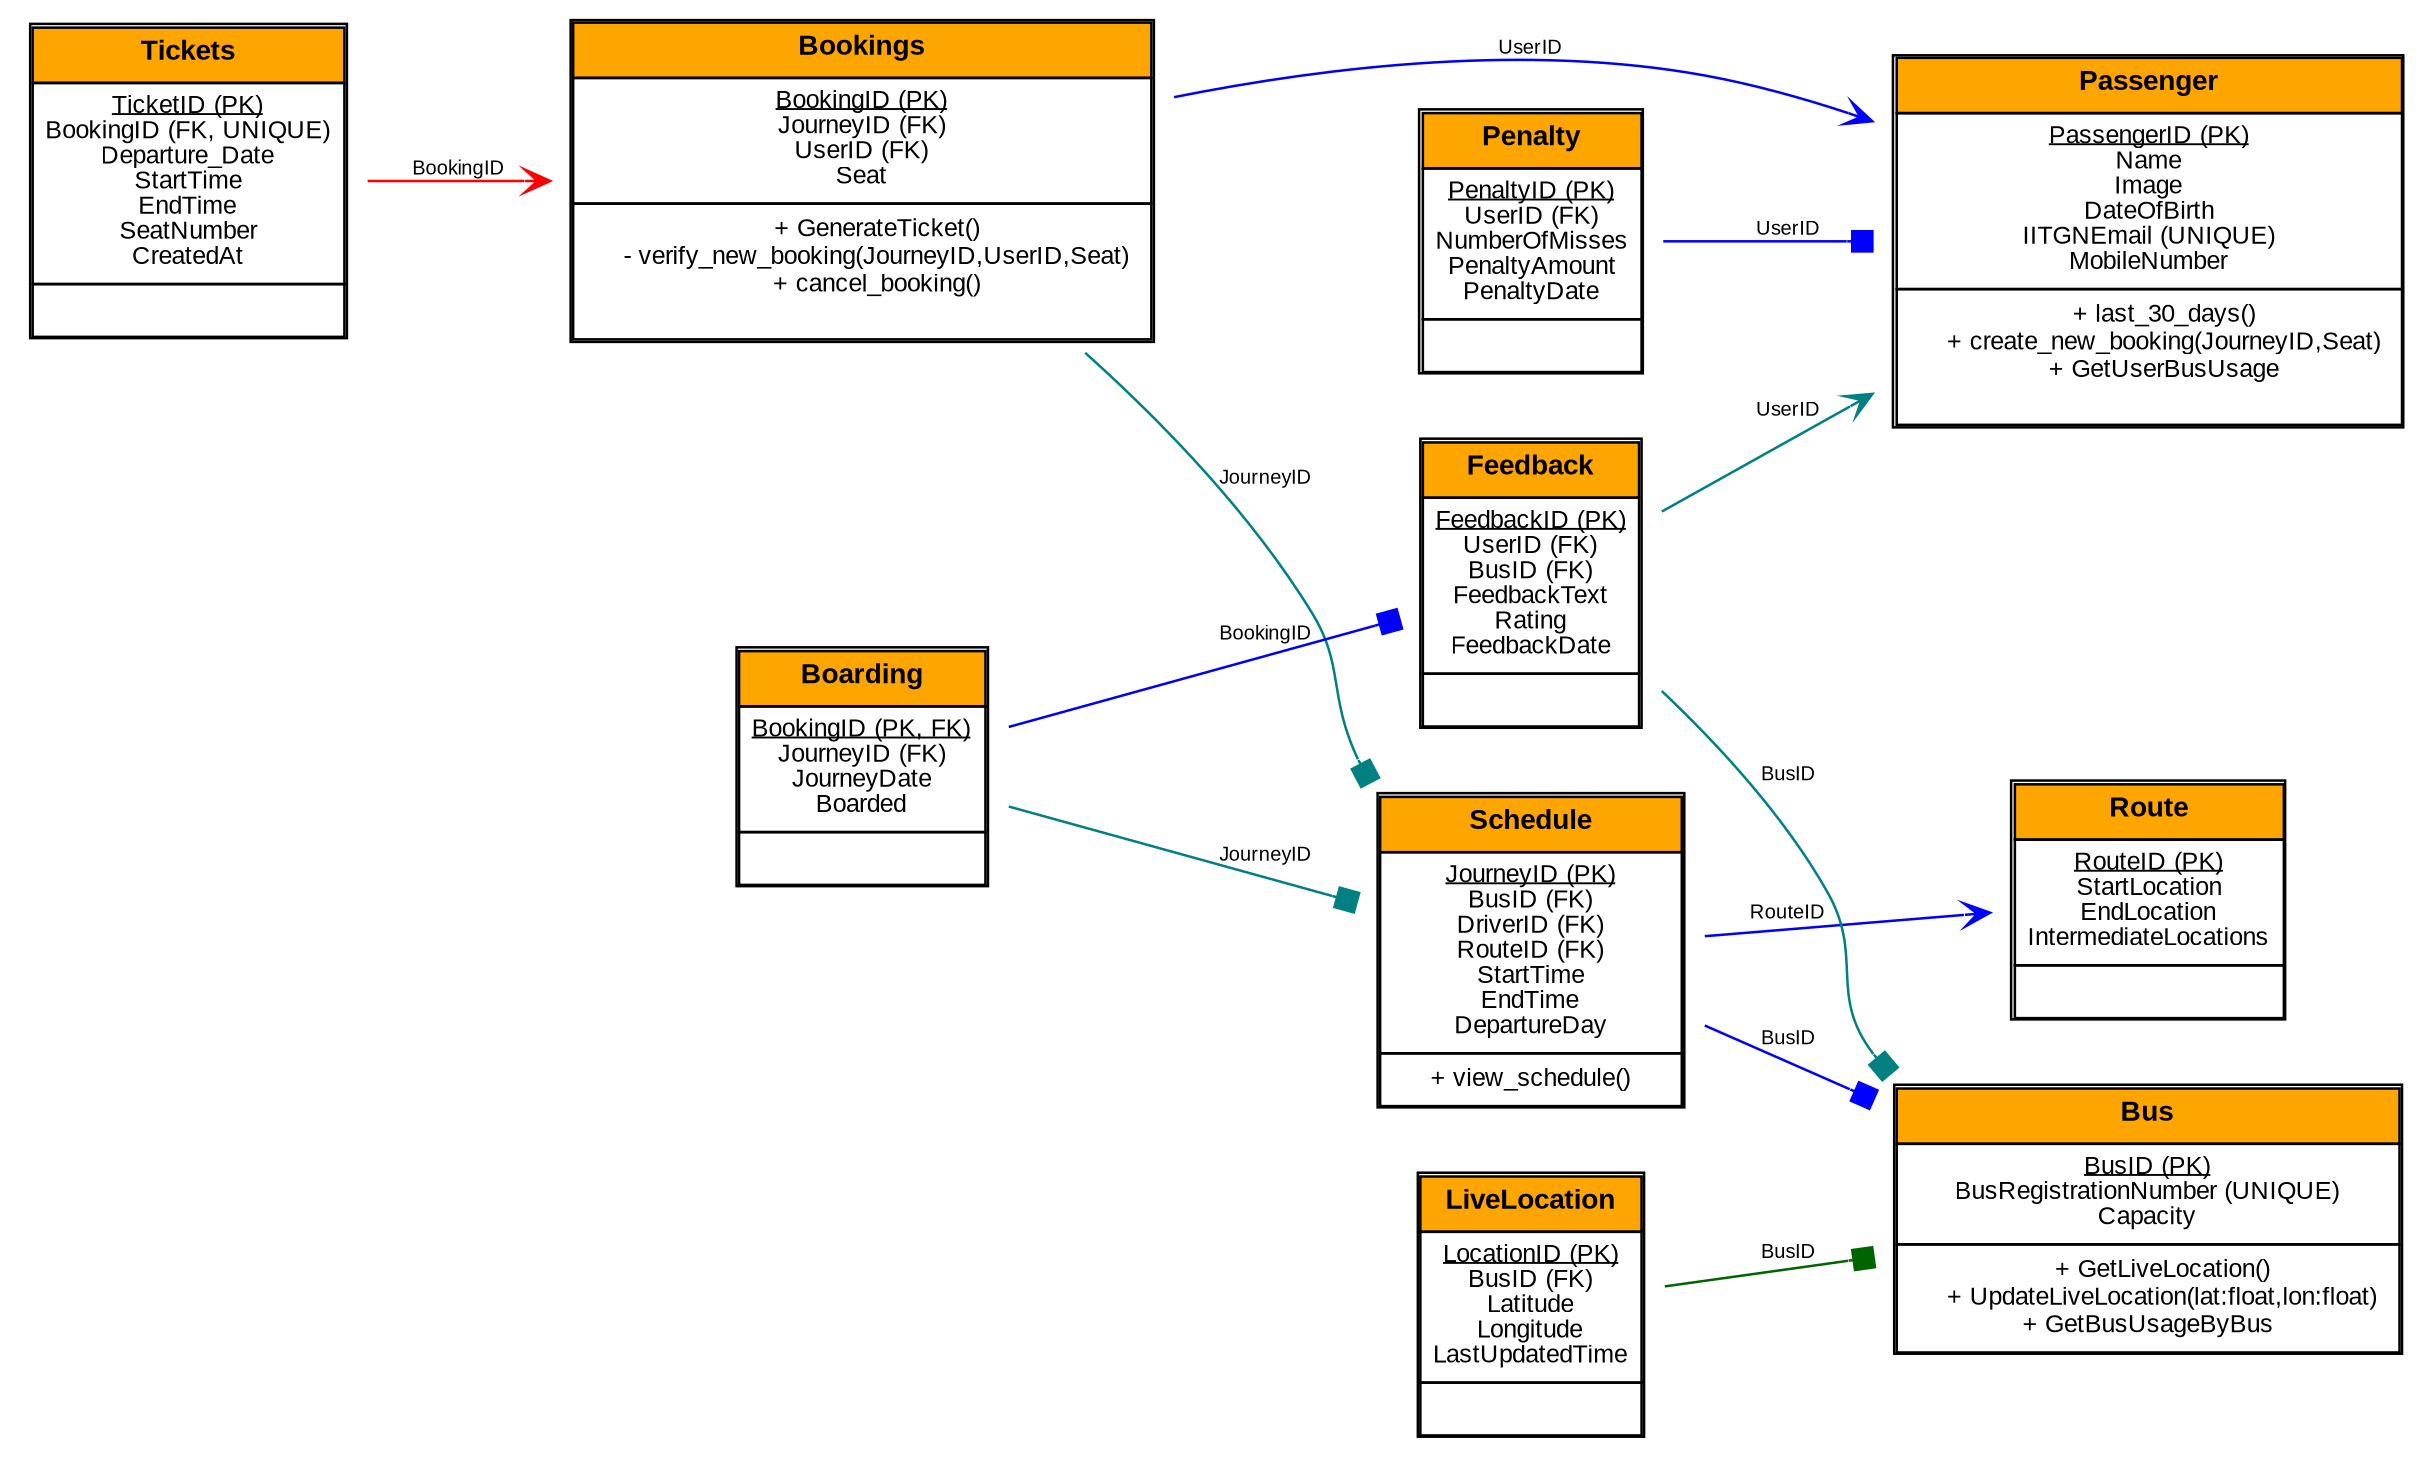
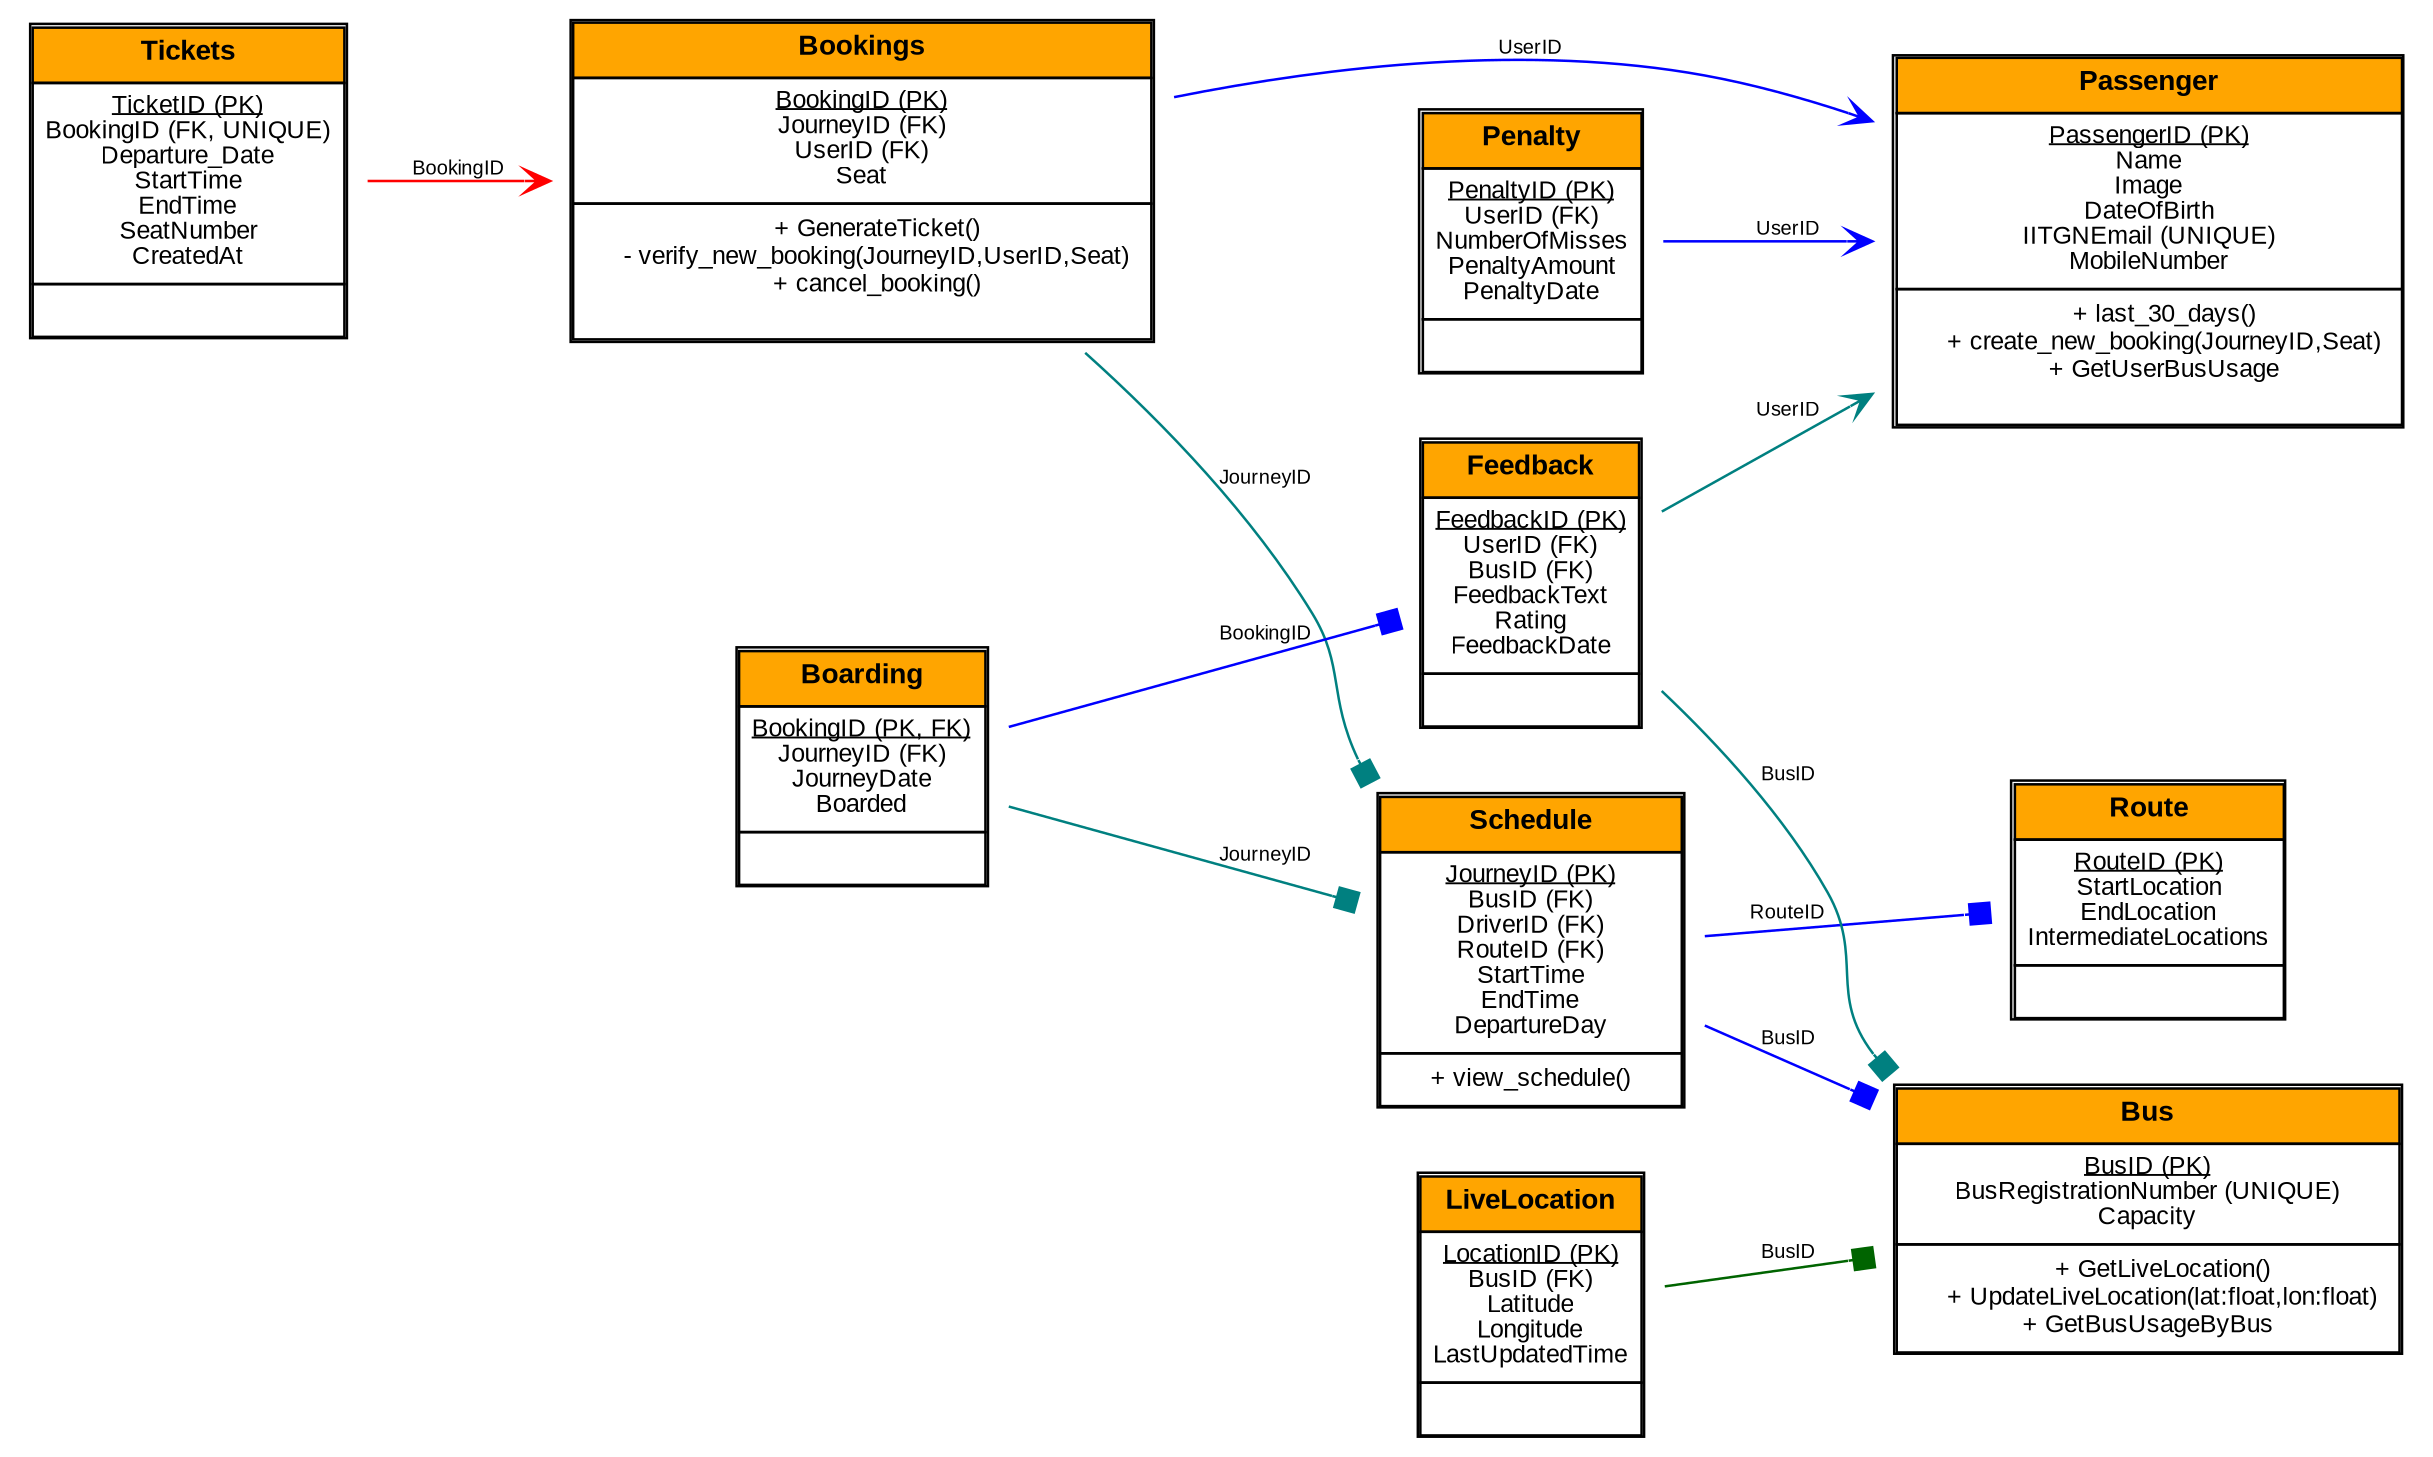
edge "Penalty" -> "Passenger": arrowhead box -> vee
edge "Schedule" -> "Route": arrowhead vee -> box
